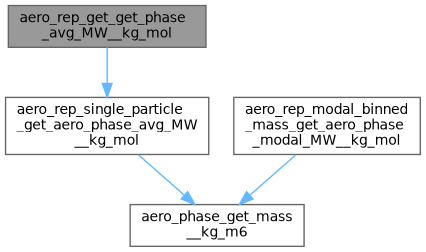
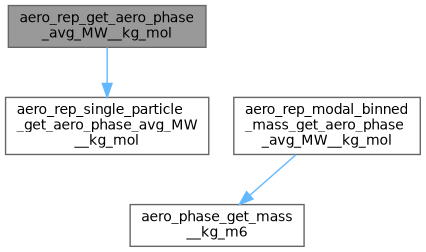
node "aero_rep_get_get_phase _avg_MW__kg_mol": label "aero_rep_get_get_phase _avg_MW__kg_mol" -> "aero_rep_get_aero_phase _avg_MW__kg_mol"
node "aero_rep_modal_binned _mass_get_aero_phase _modal_MW__kg_mol": label "aero_rep_modal_binned _mass_get_aero_phase _modal_MW__kg_mol" -> "aero_rep_modal_binned _mass_get_aero_phase _avg_MW__kg_mol"
edge "aero_rep_single_particle _get_aero_phase_avg_MW __kg_mol" -> "aero_phase_get_mass __kg_m6": removed
